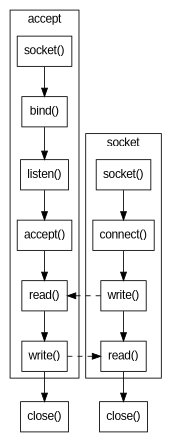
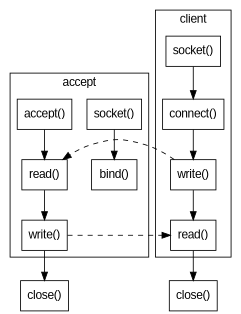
cluster "socket": label "socket" -> "client"
node "listen()": removed
